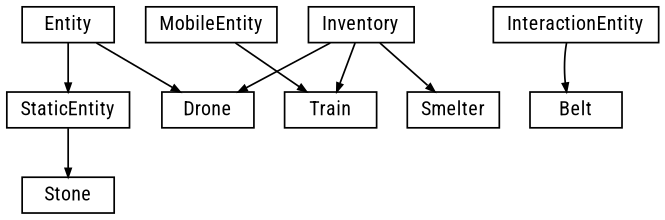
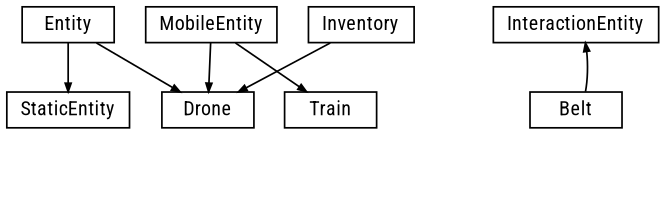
edge "MobileEntity" -> "Drone": added
edge "Inventory" -> "Train": removed
edge "InteractionEntity" -> "Belt": reversed
node "Smelter": removed
node "Stone": removed
